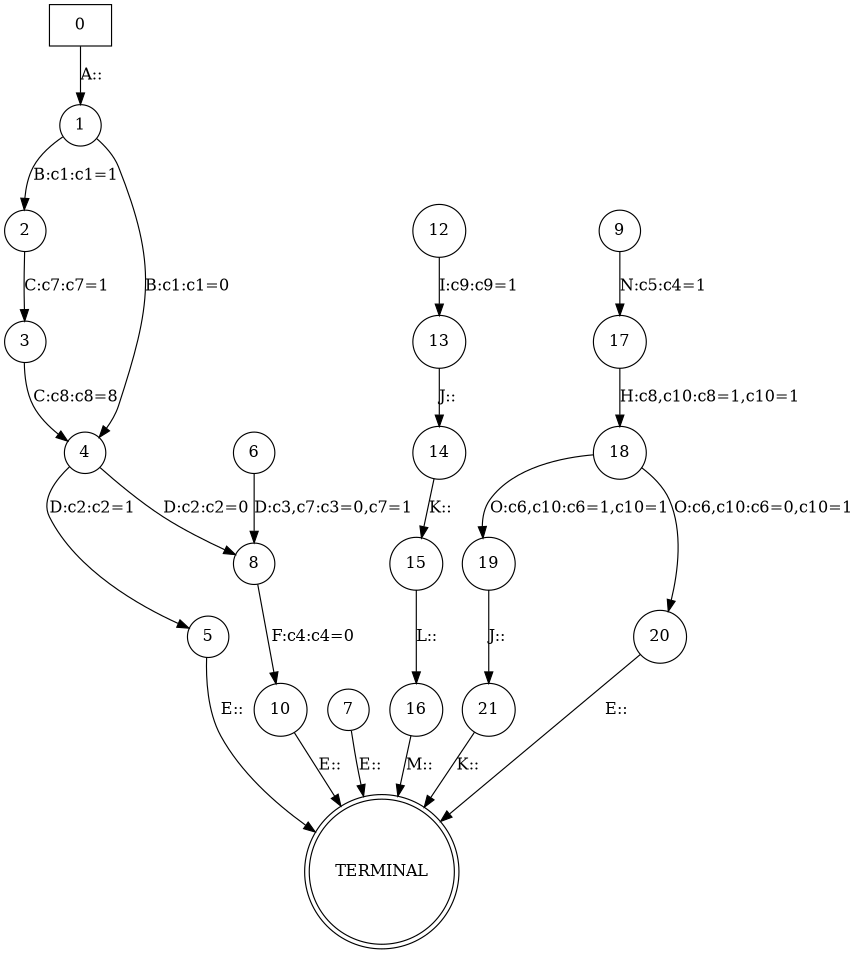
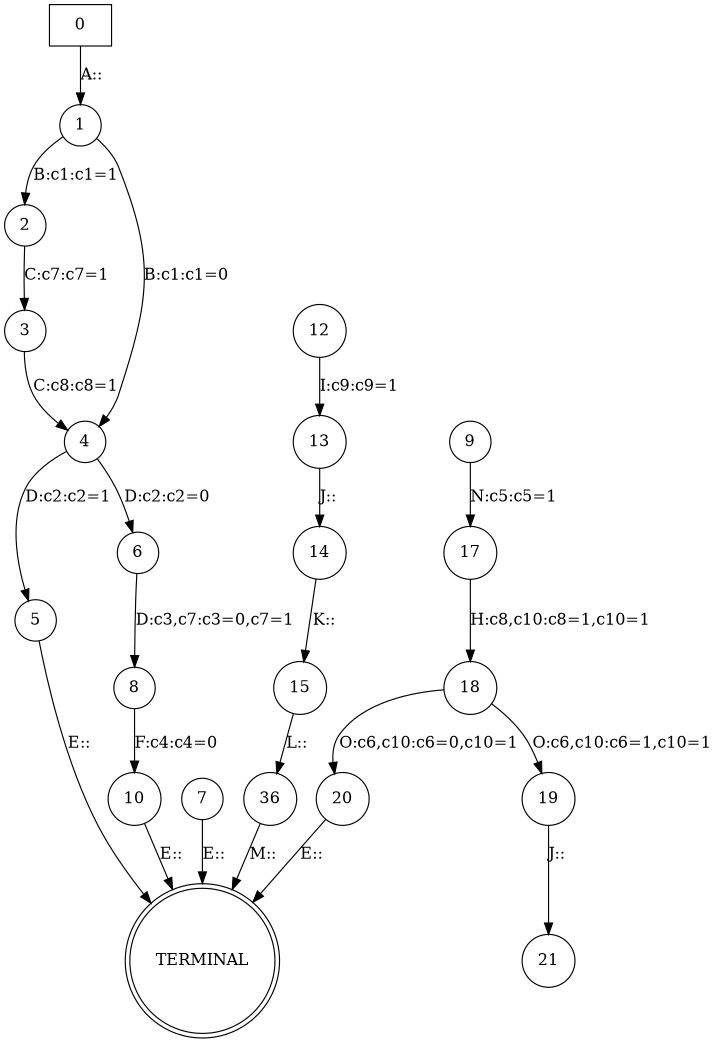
edge "9" -> "17": label "N:c5:c4=1" -> "N:c5:c5=1"
edge "3" -> "4": label "C:c8:c8=8" -> "C:c8:c8=1"
edge "4" -> "8": now "4" -> "6"
node "16": label "16" -> "36"
edge "21" -> "TERMINAL": removed, label "K::"
